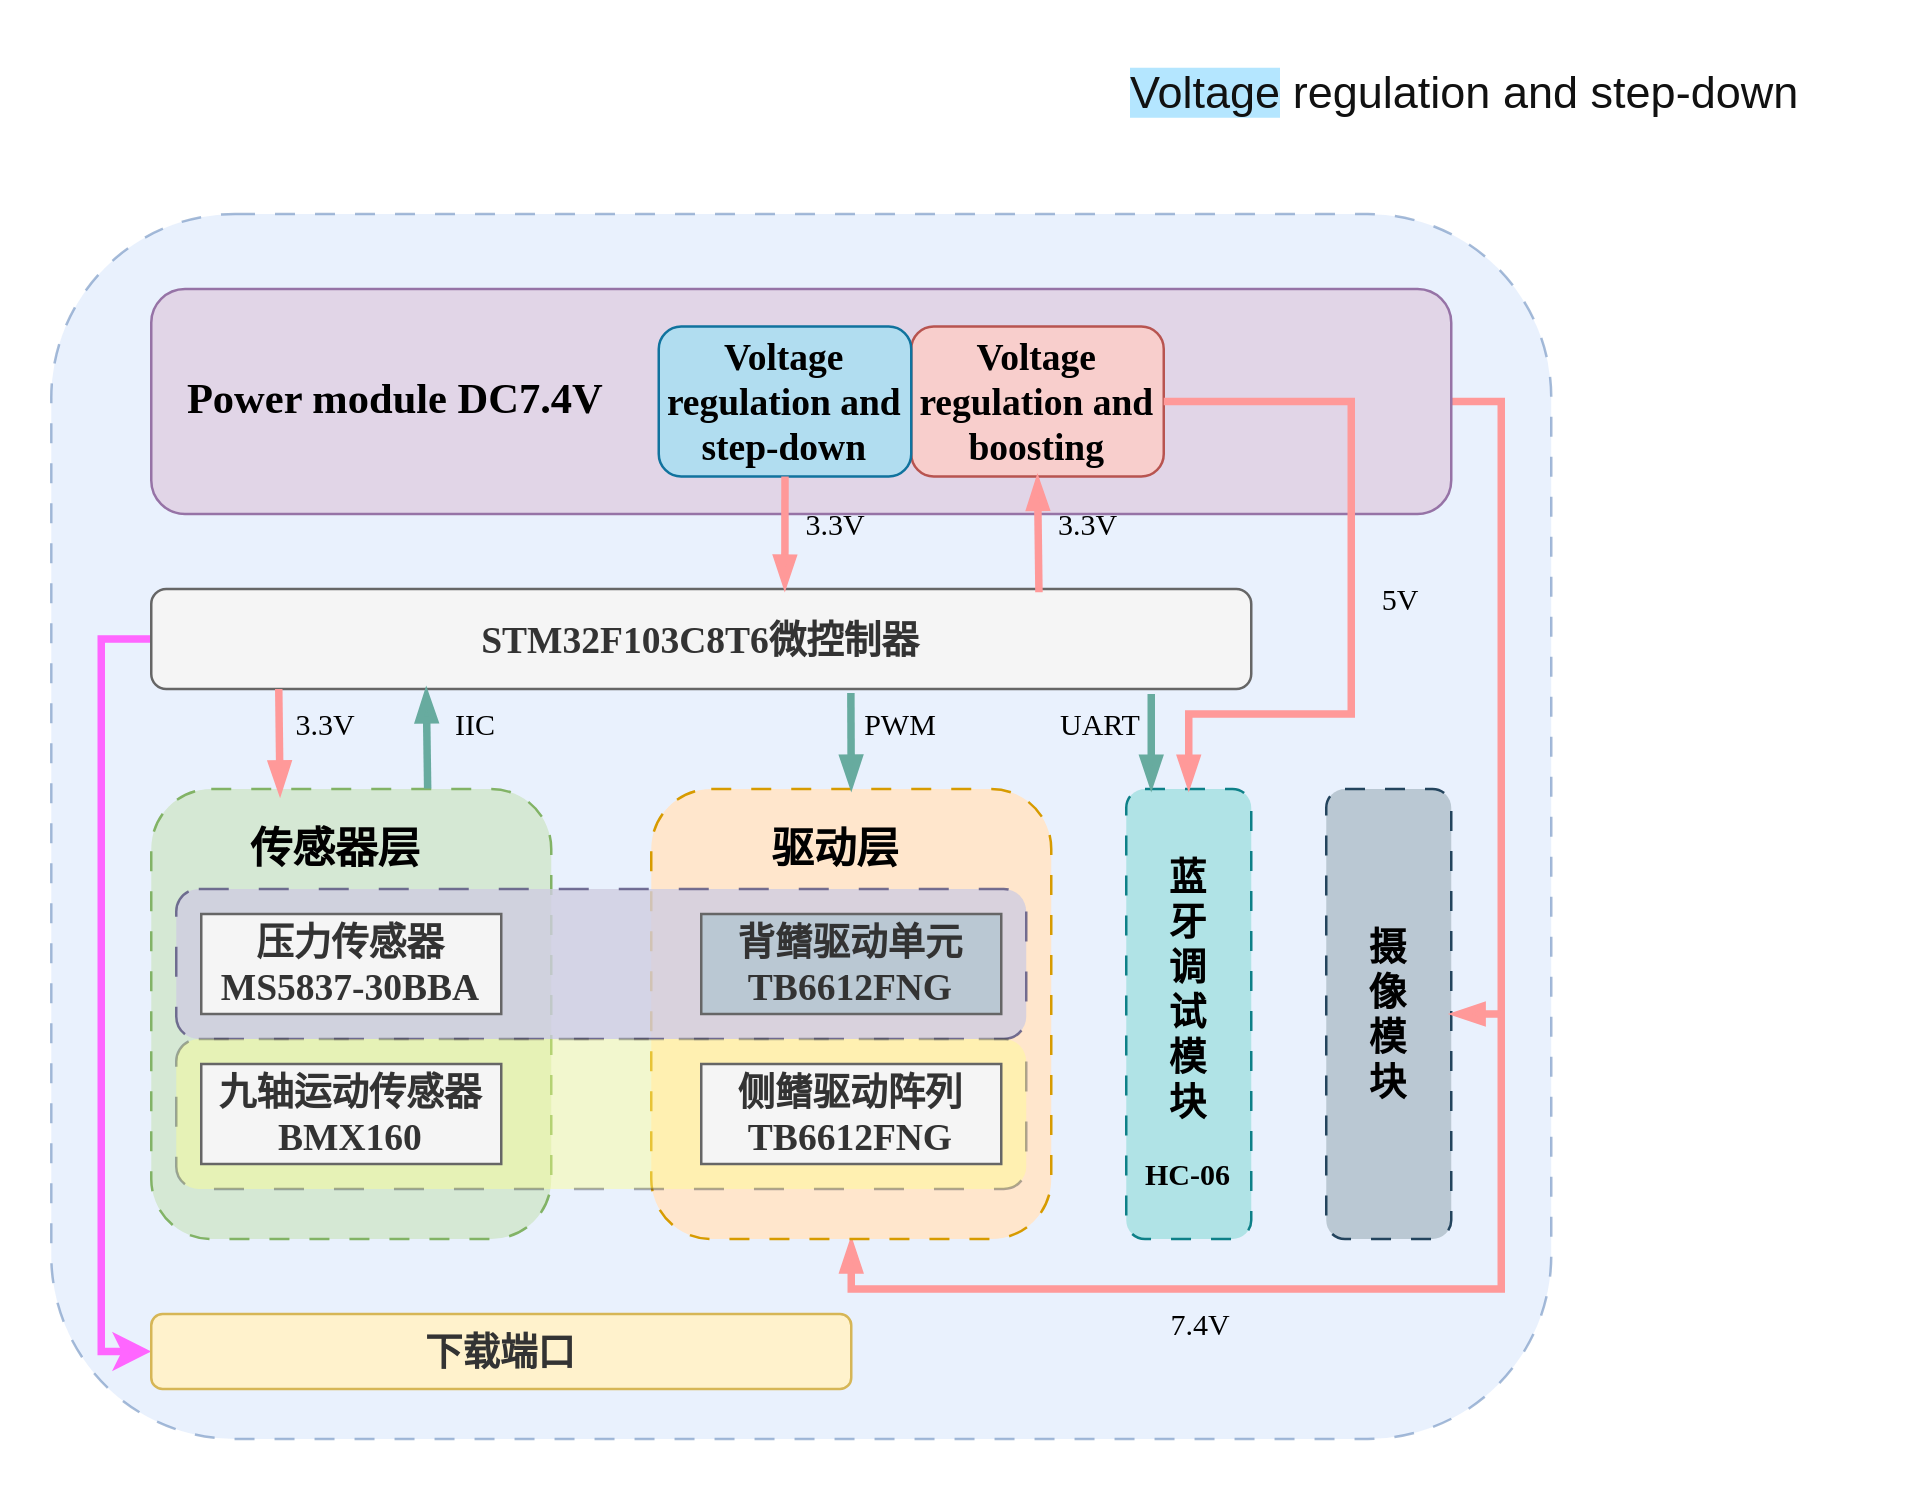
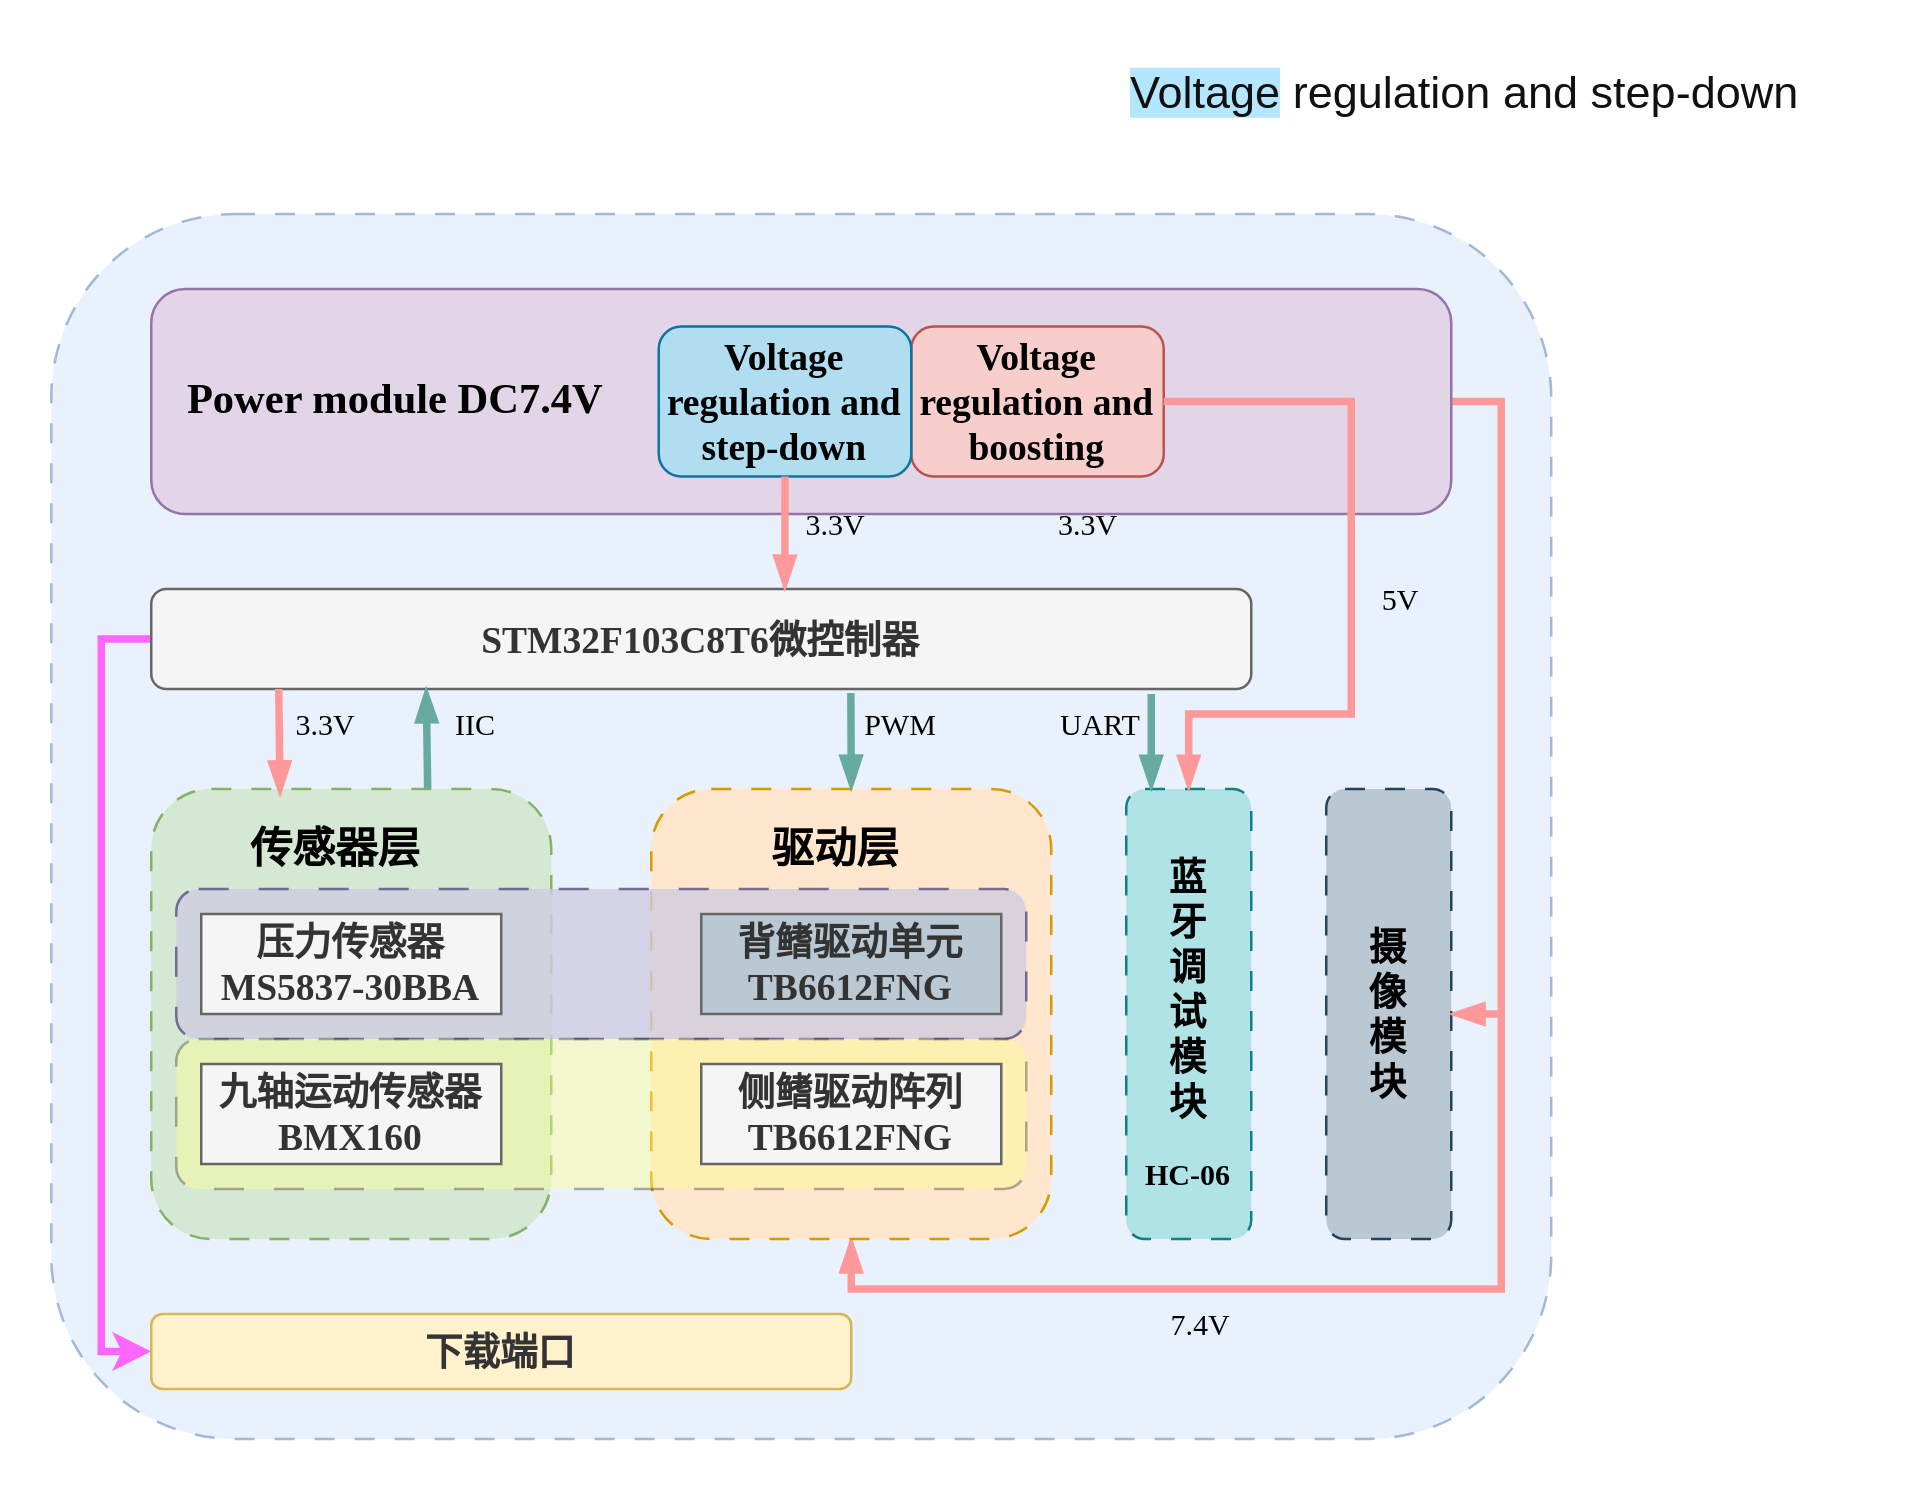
edge "STM32F103C8T6微控制器" -> "Voltage regulation and boosting": removed
